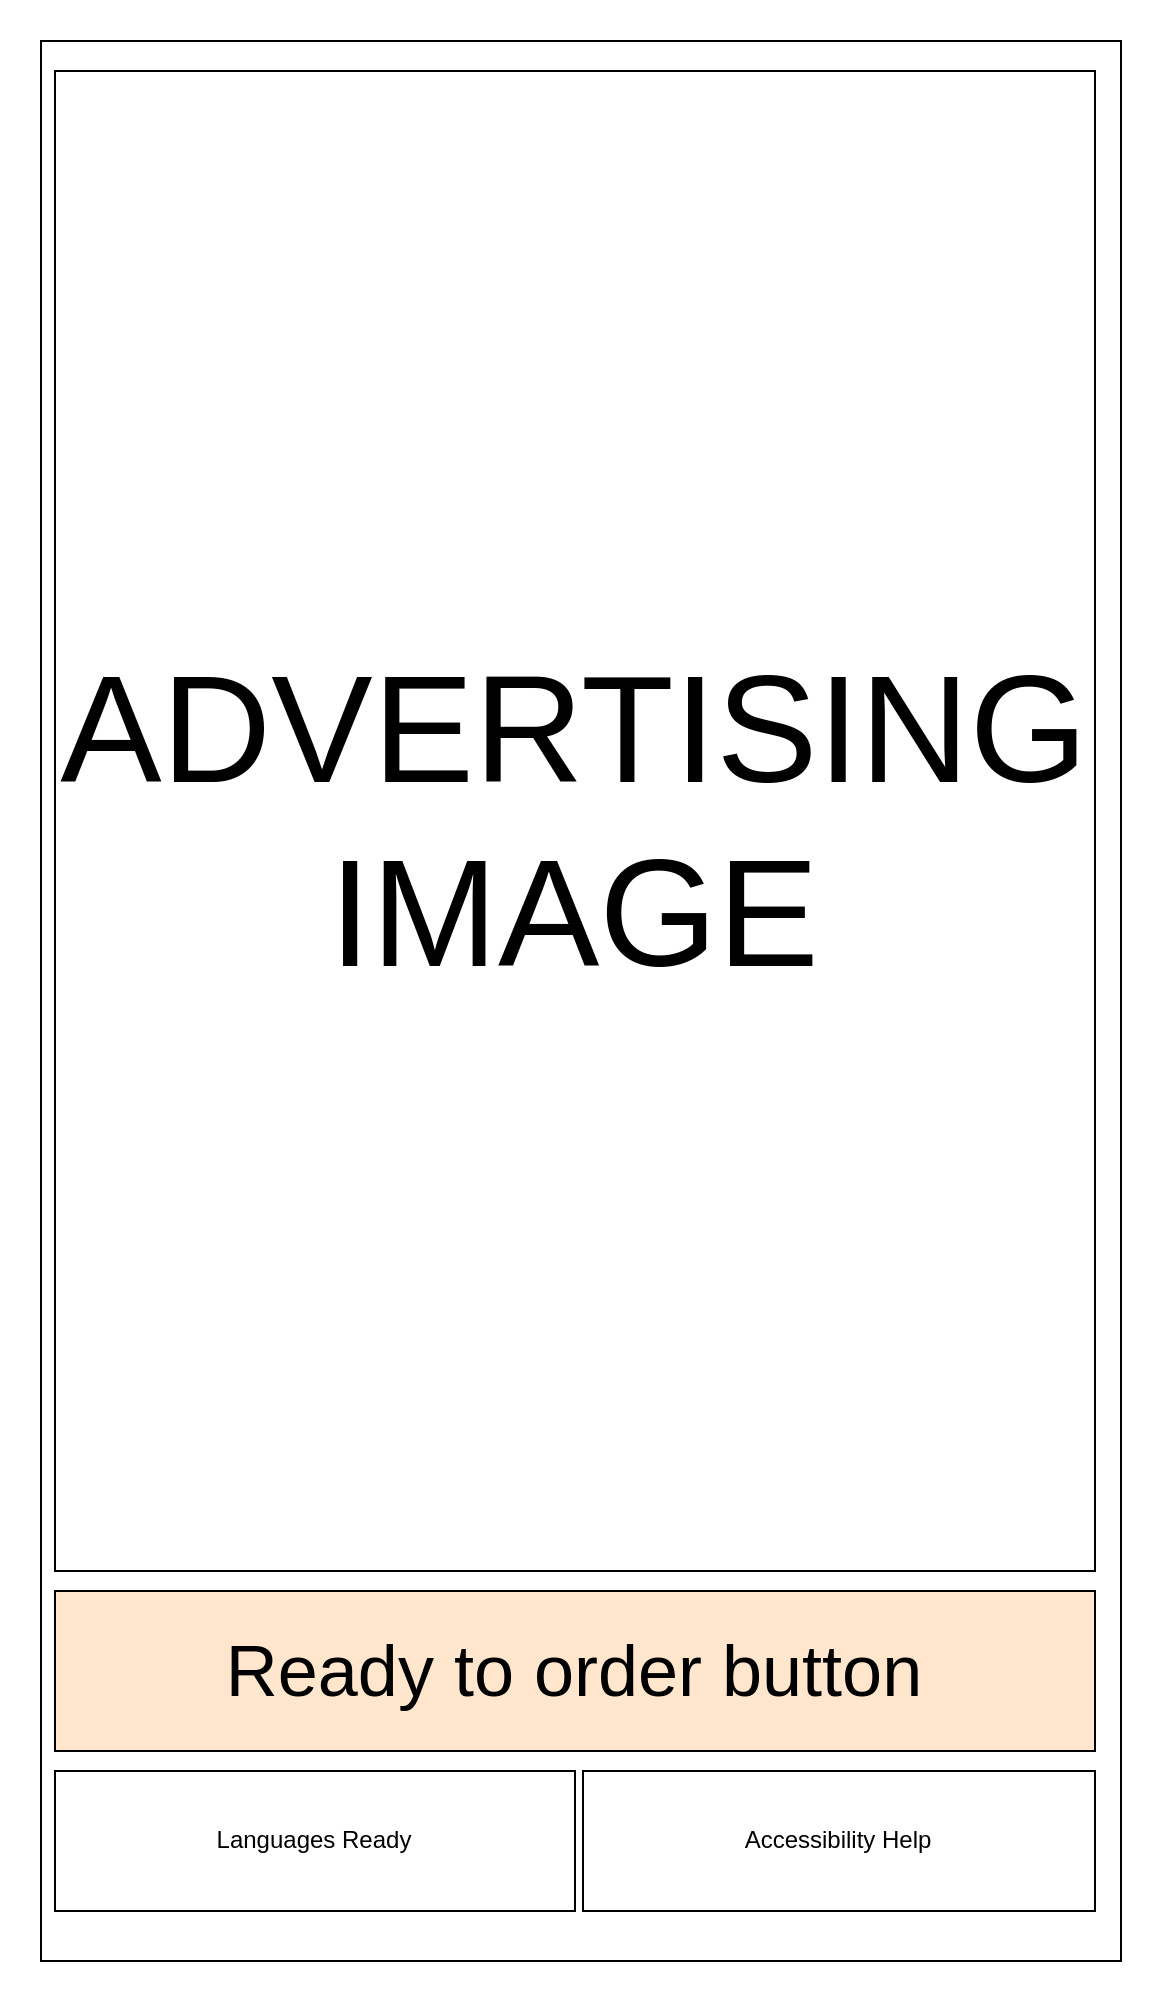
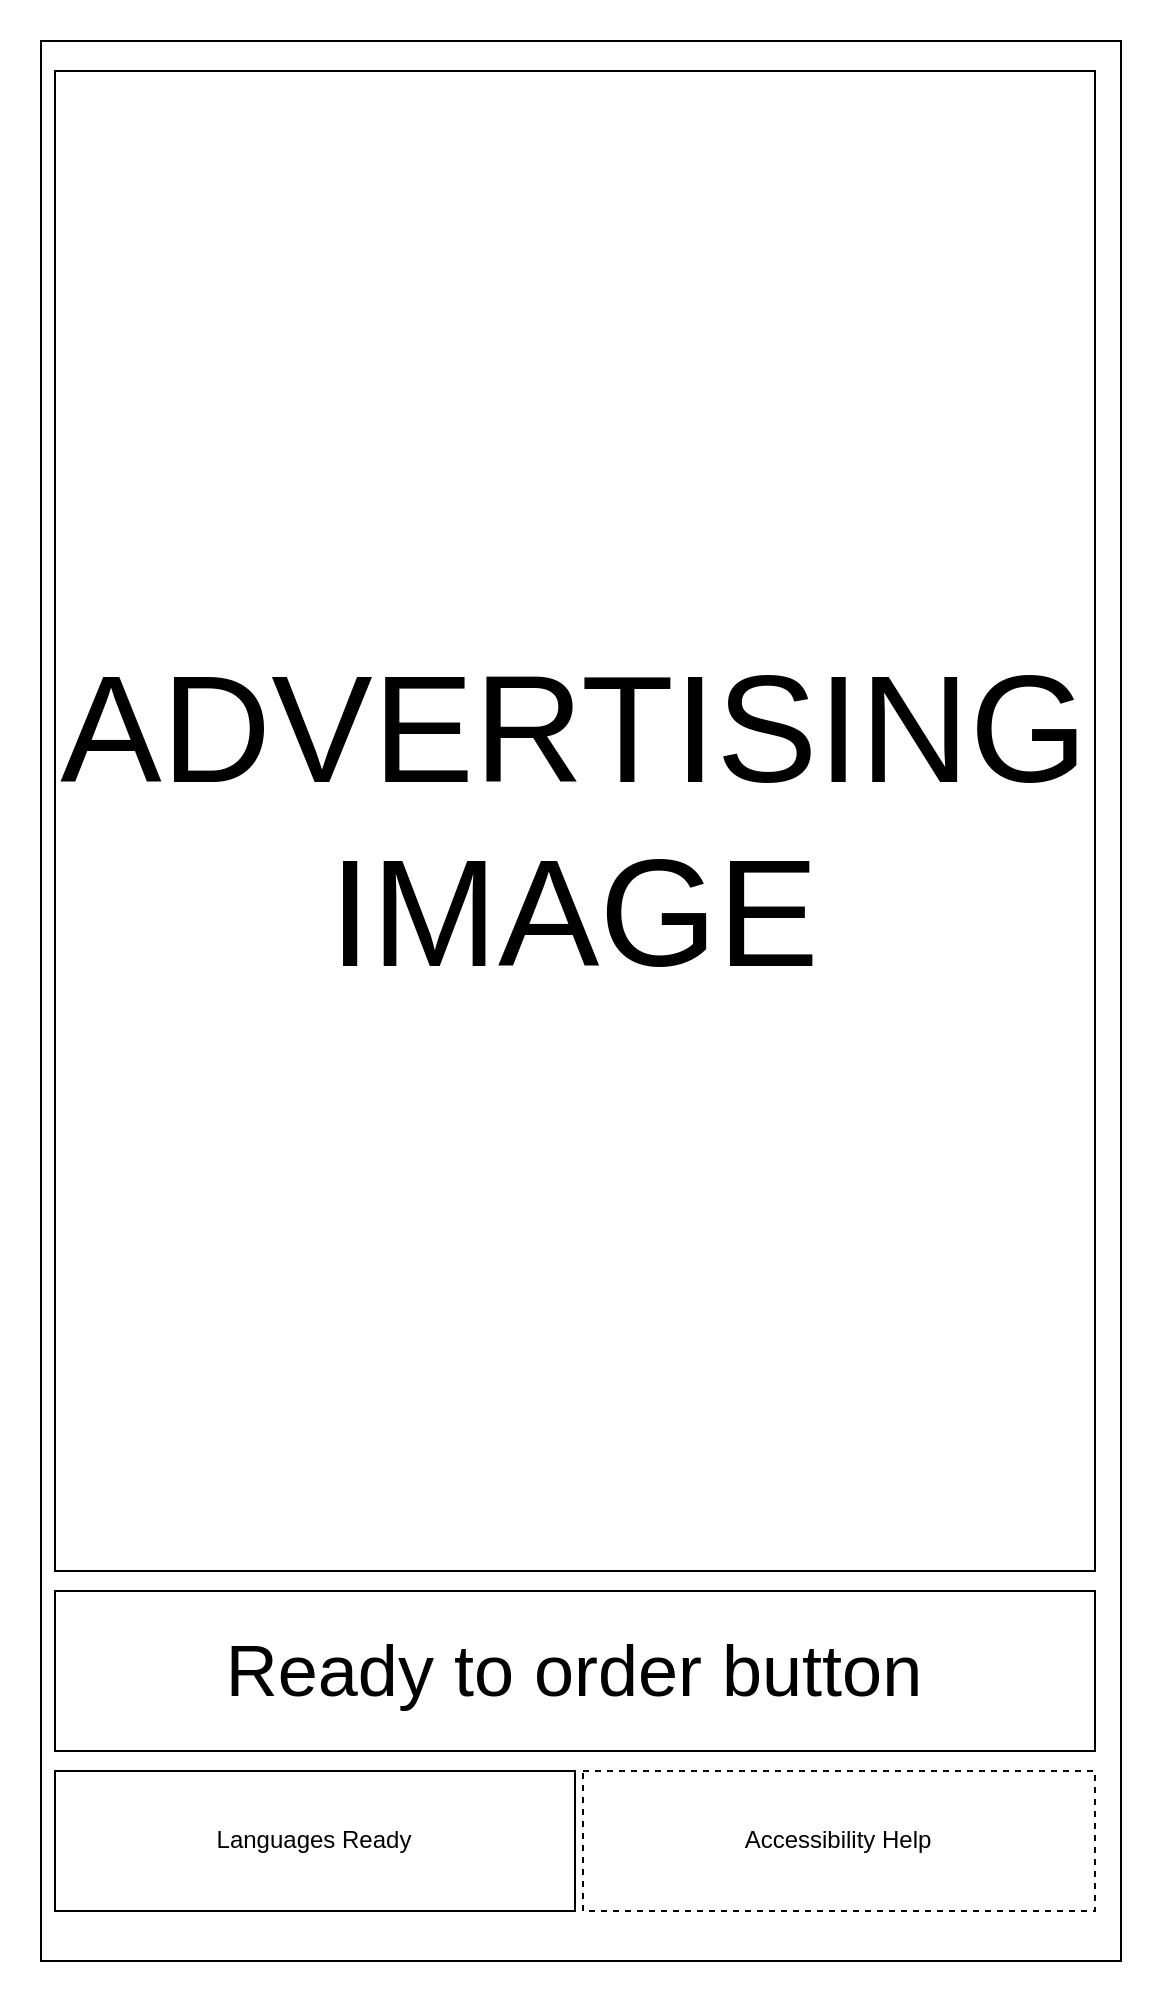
node "Ready to order button": fillcolor #ffe6cc -> #ffffff
node "Accessibility Help": style solid -> dashed
